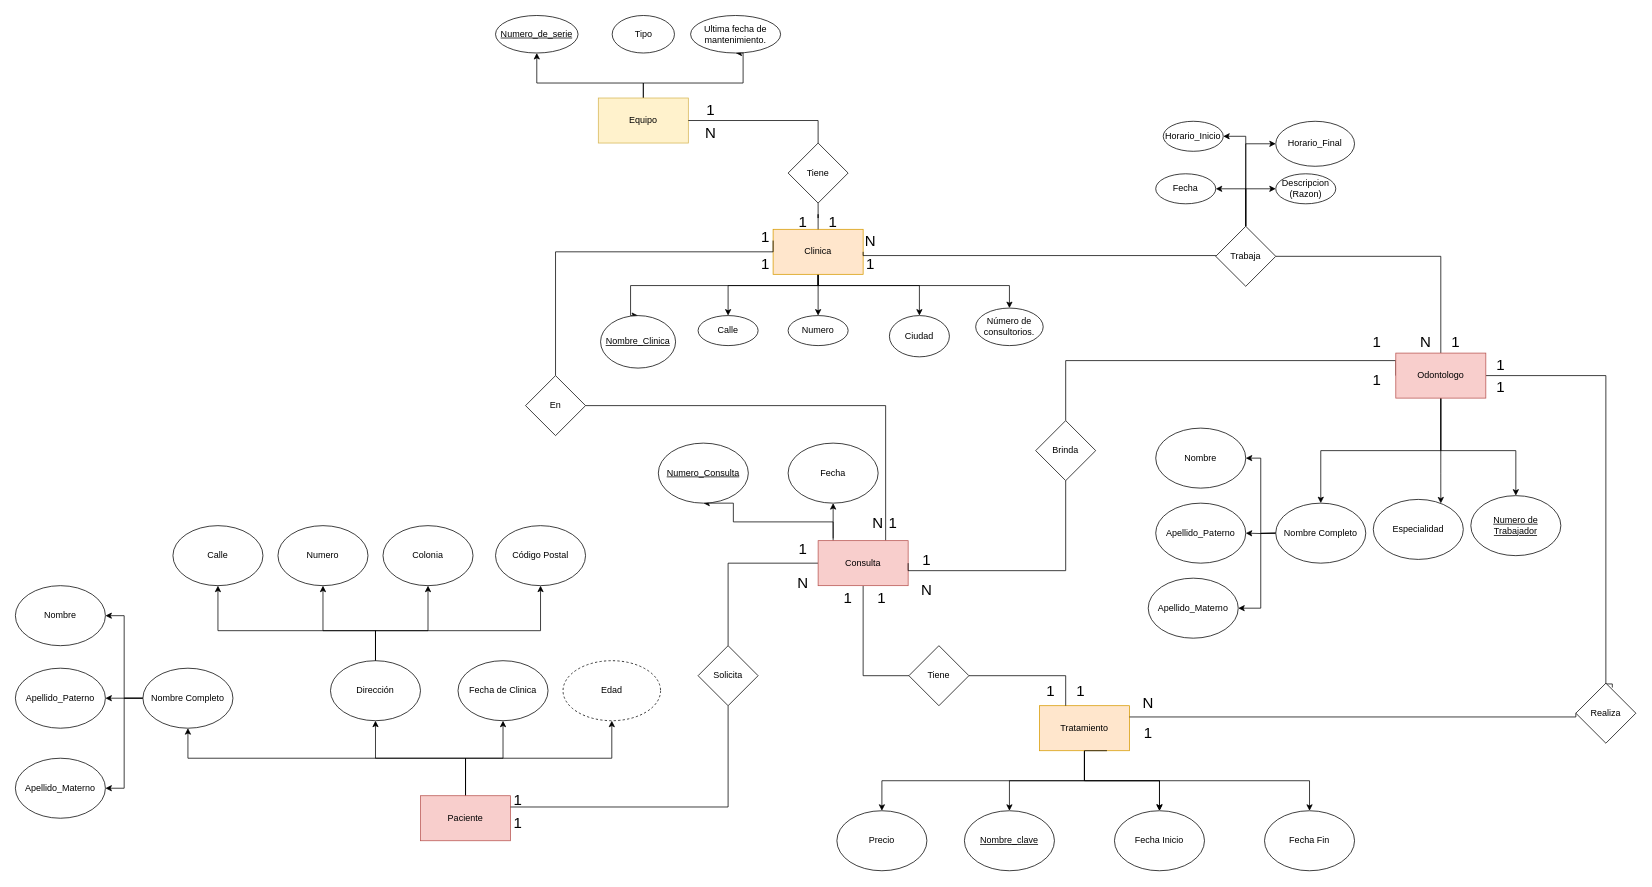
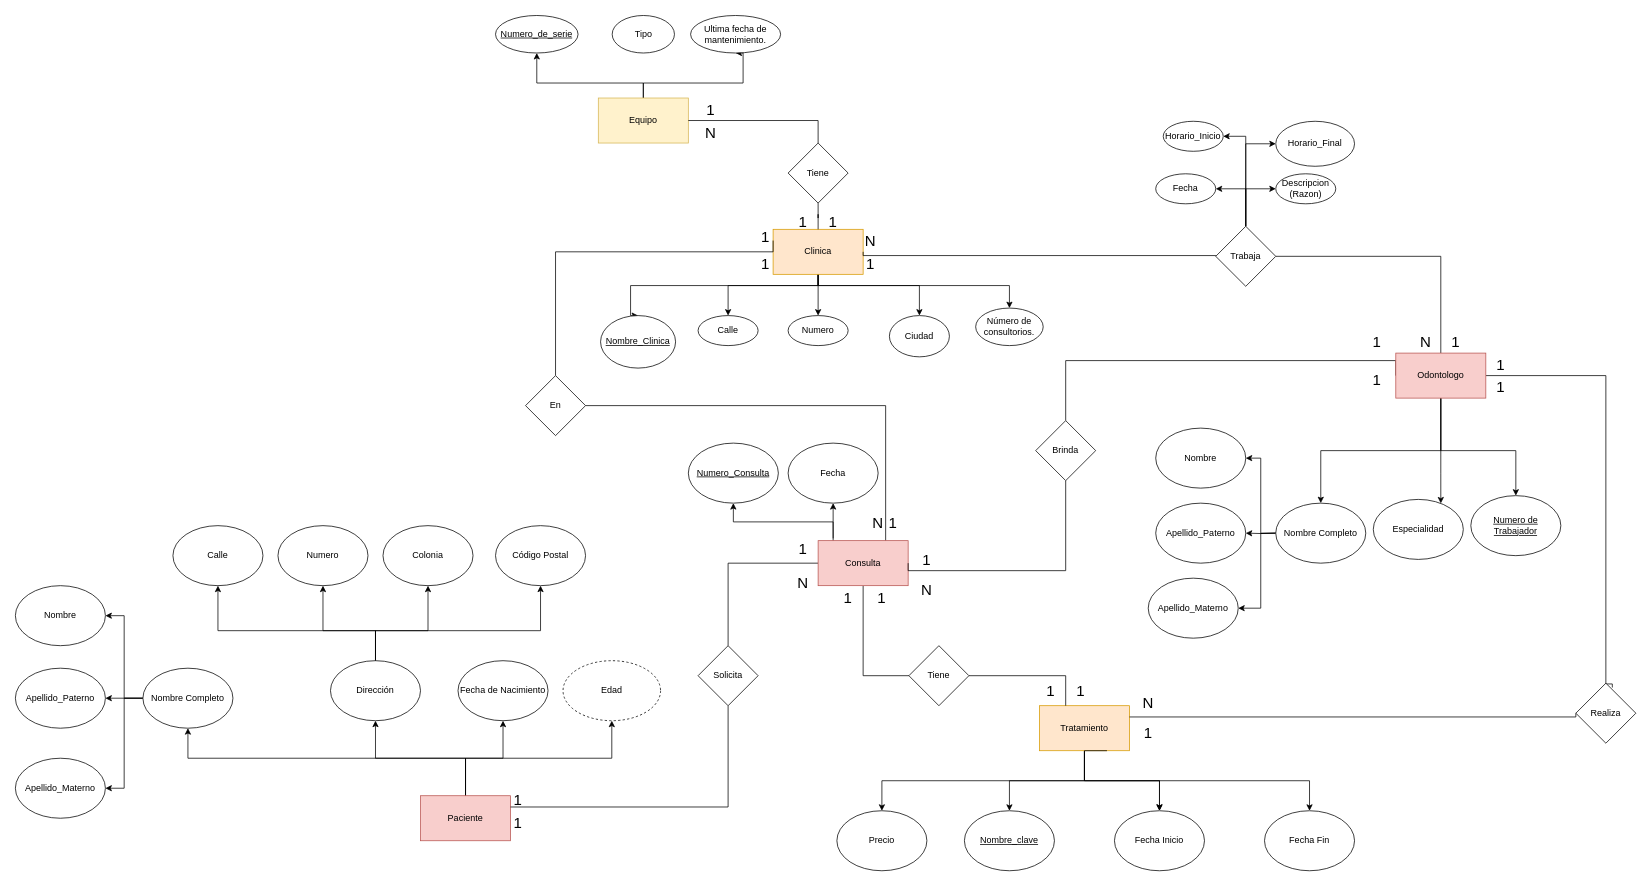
node "Numero_Consulta": moved (703, 473) -> (733, 473)
node "Fecha de Clinica": label "Fecha de Clinica" -> "Fecha de Nacimiento"
